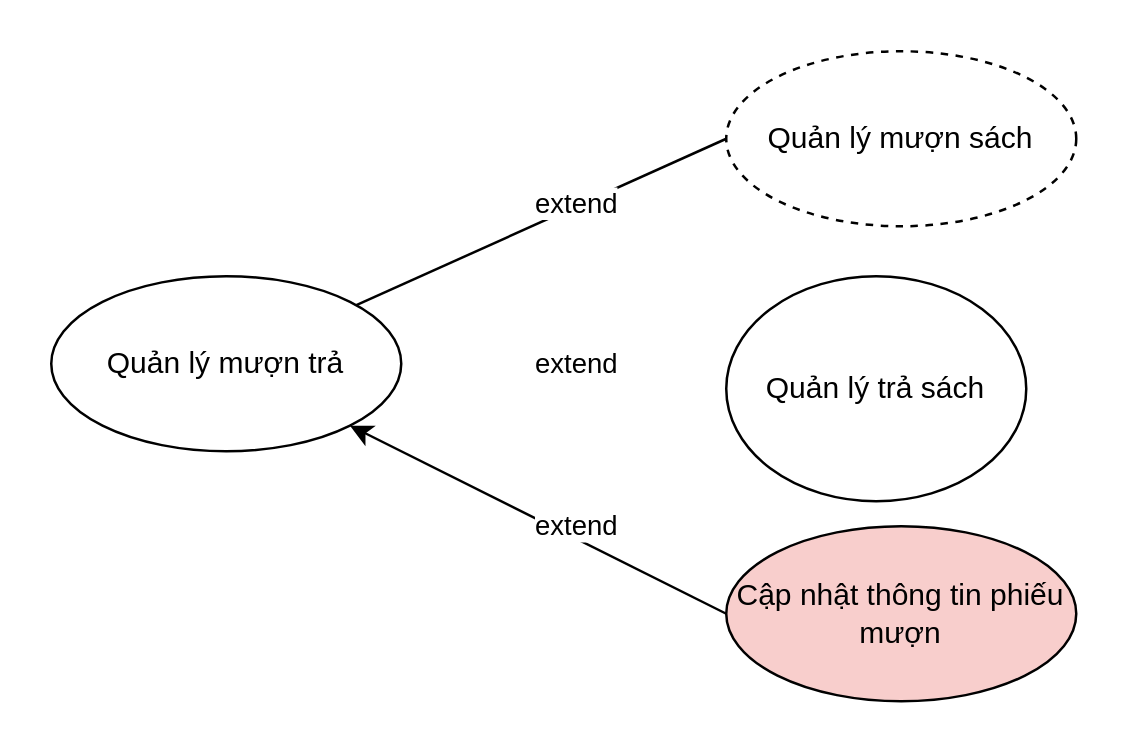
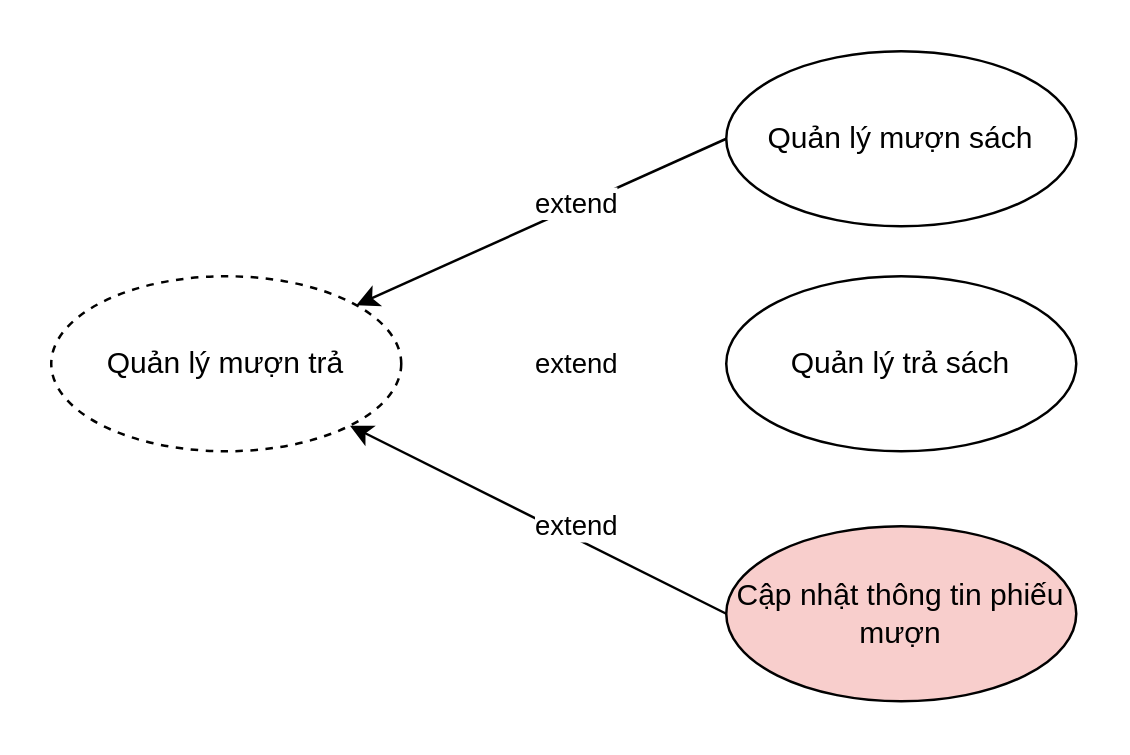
node "Quản lý mượn sách": style dashed -> solid
edge "Quản lý mượn sách" -- "Quản lý mượn trả": arrowhead none -> classic
node "Quản lý mượn trả": style solid -> dashed
node "Quản lý trả sách": size 300x225 -> 350x175
